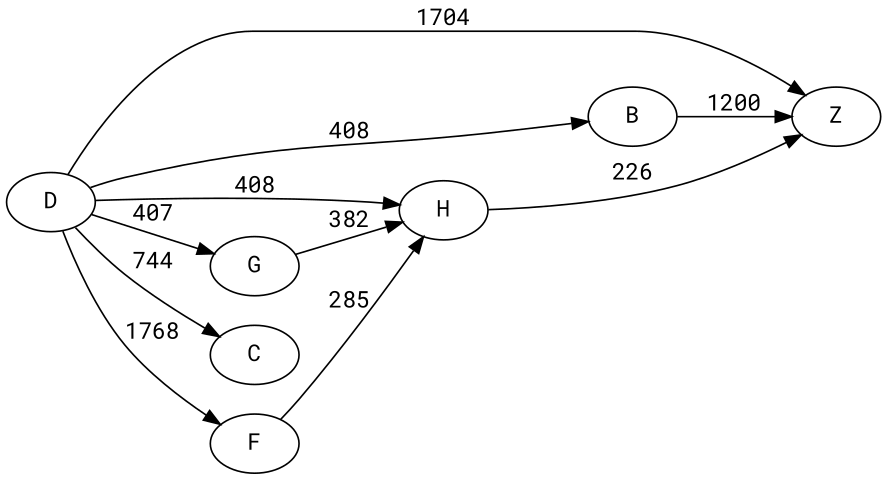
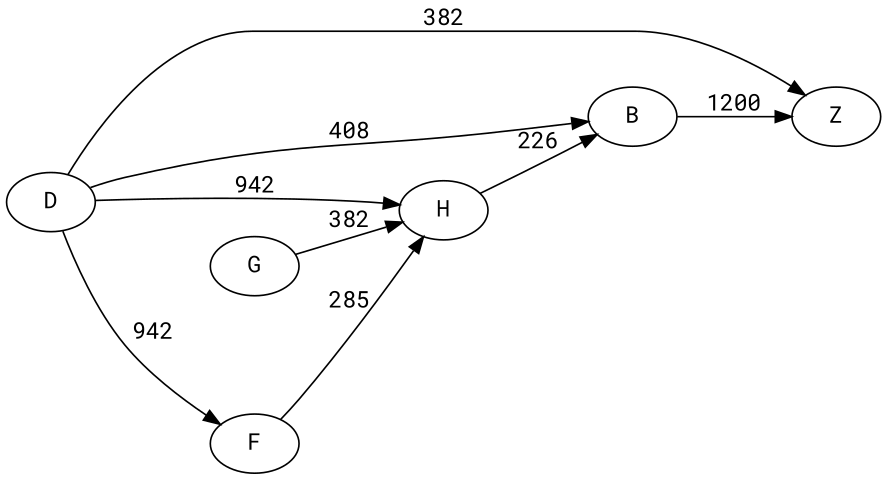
edge "D" -> "Z": label "1704" -> "382"
edge "D" -> "H": label "408" -> "942"
edge "H" -> "Z": now "H" -> "B"
edge "D" -> "G": removed, label "407"
edge "D" -> "F": label "1768" -> "942"
node "C": removed
